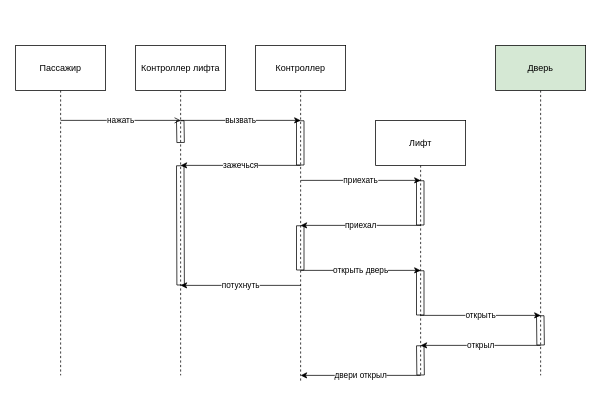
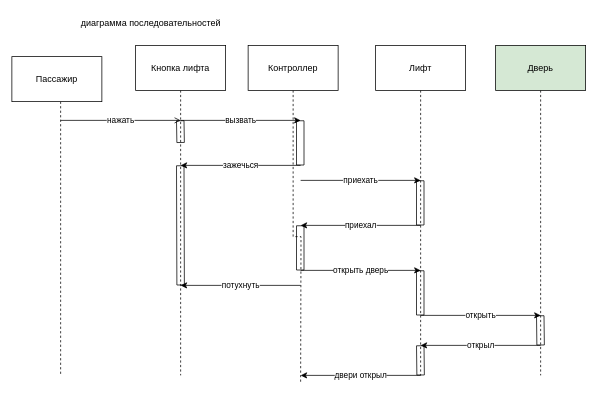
node "диаграмма последовательностей": added
node "Пассажир": moved (60, 68) -> (57, 79)
node "Контроллер лифта": label "Контроллер лифта" -> "Кнопка лифта"
node "Контроллер": moved (300, 68) -> (293, 68)
node "Лифт": moved (420, 143) -> (420, 68)
